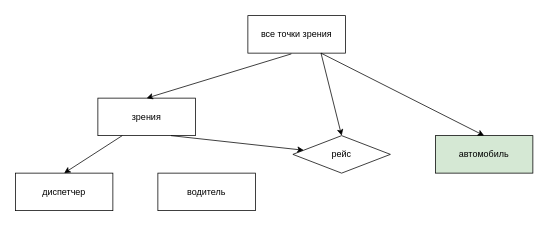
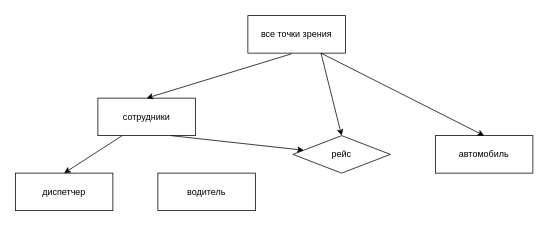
node "зрения": label "зрения" -> "сотрудники"
node "автомобиль": fillcolor #d5e8d4 -> #ffffff
